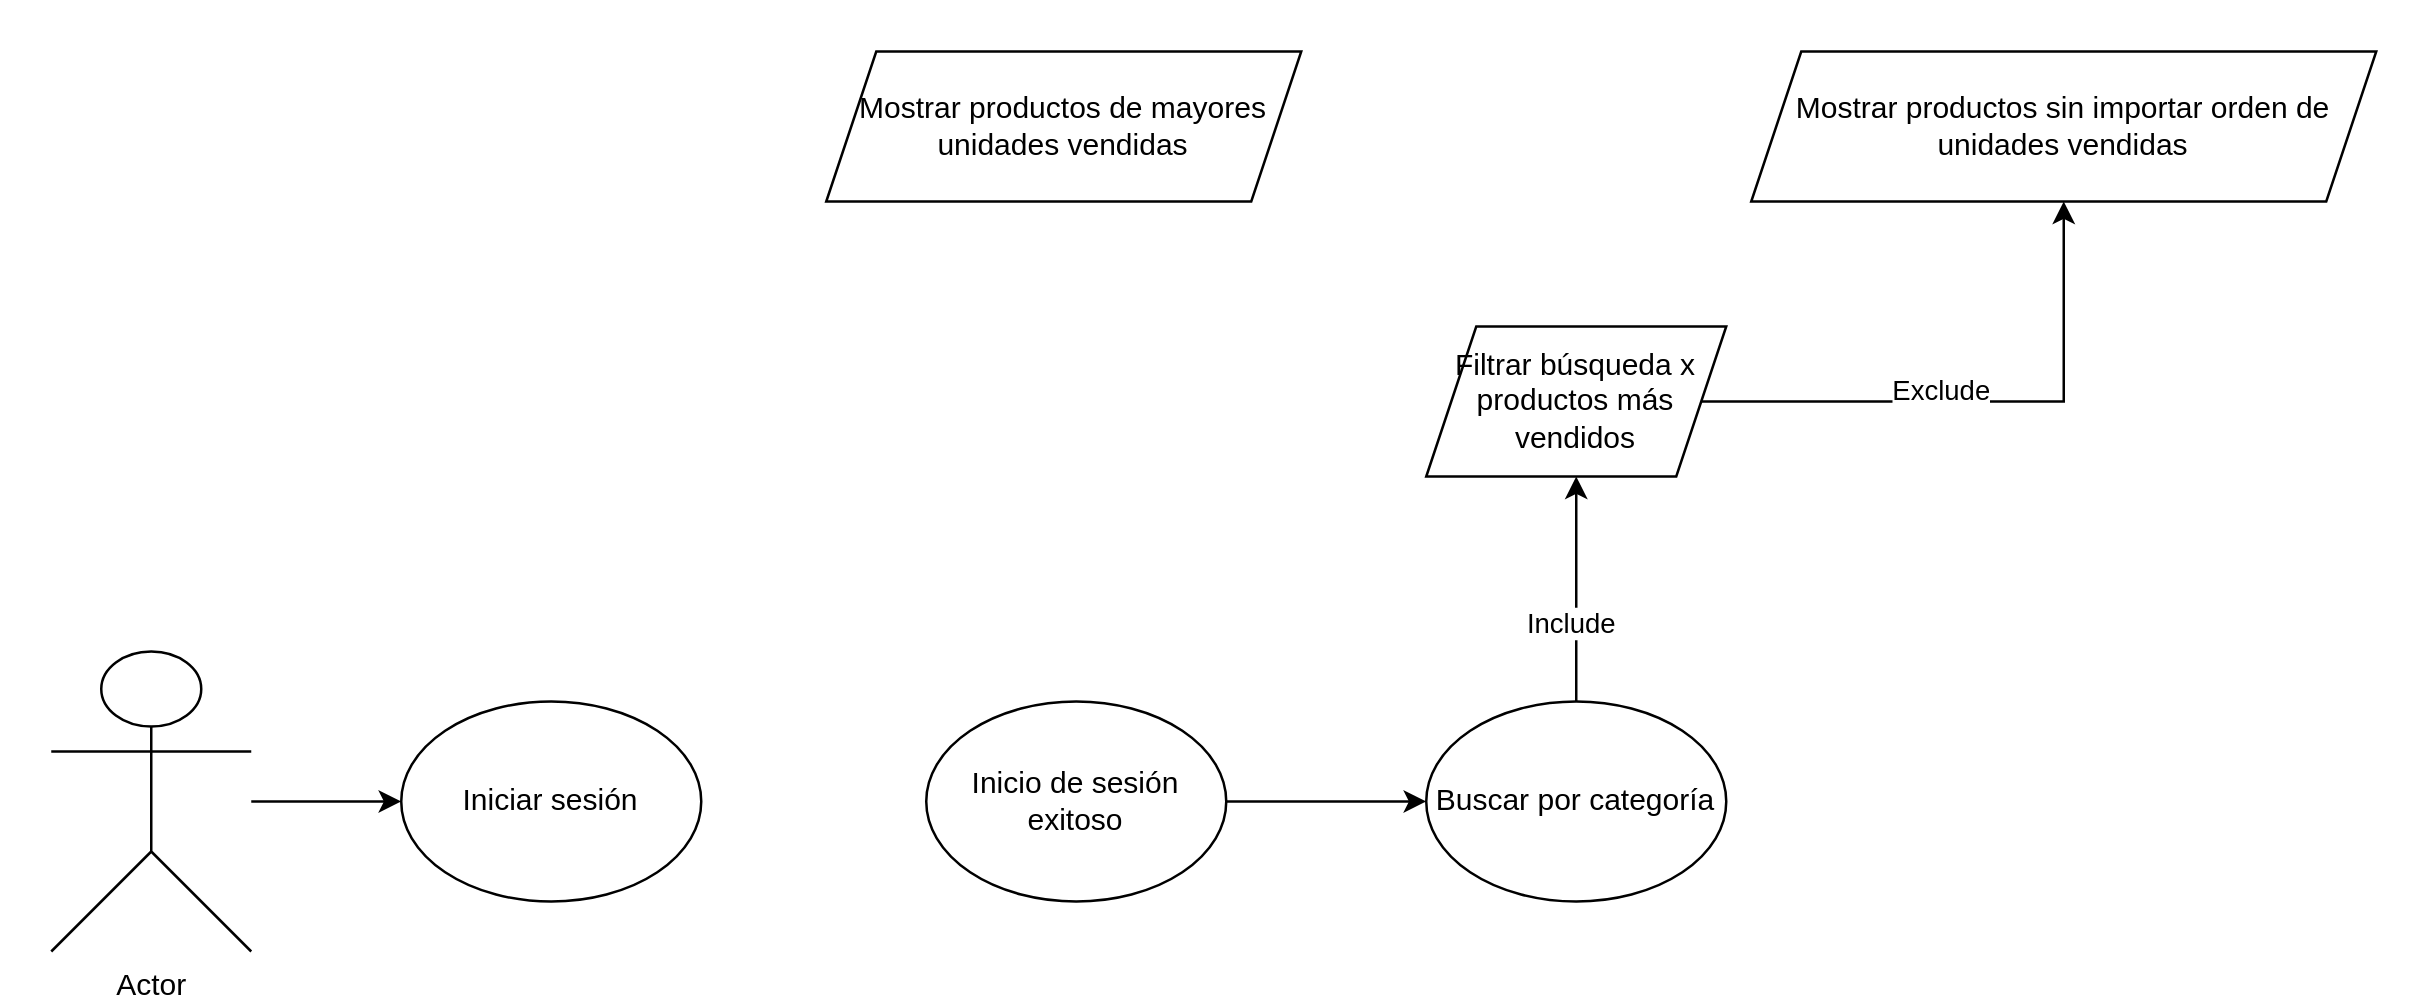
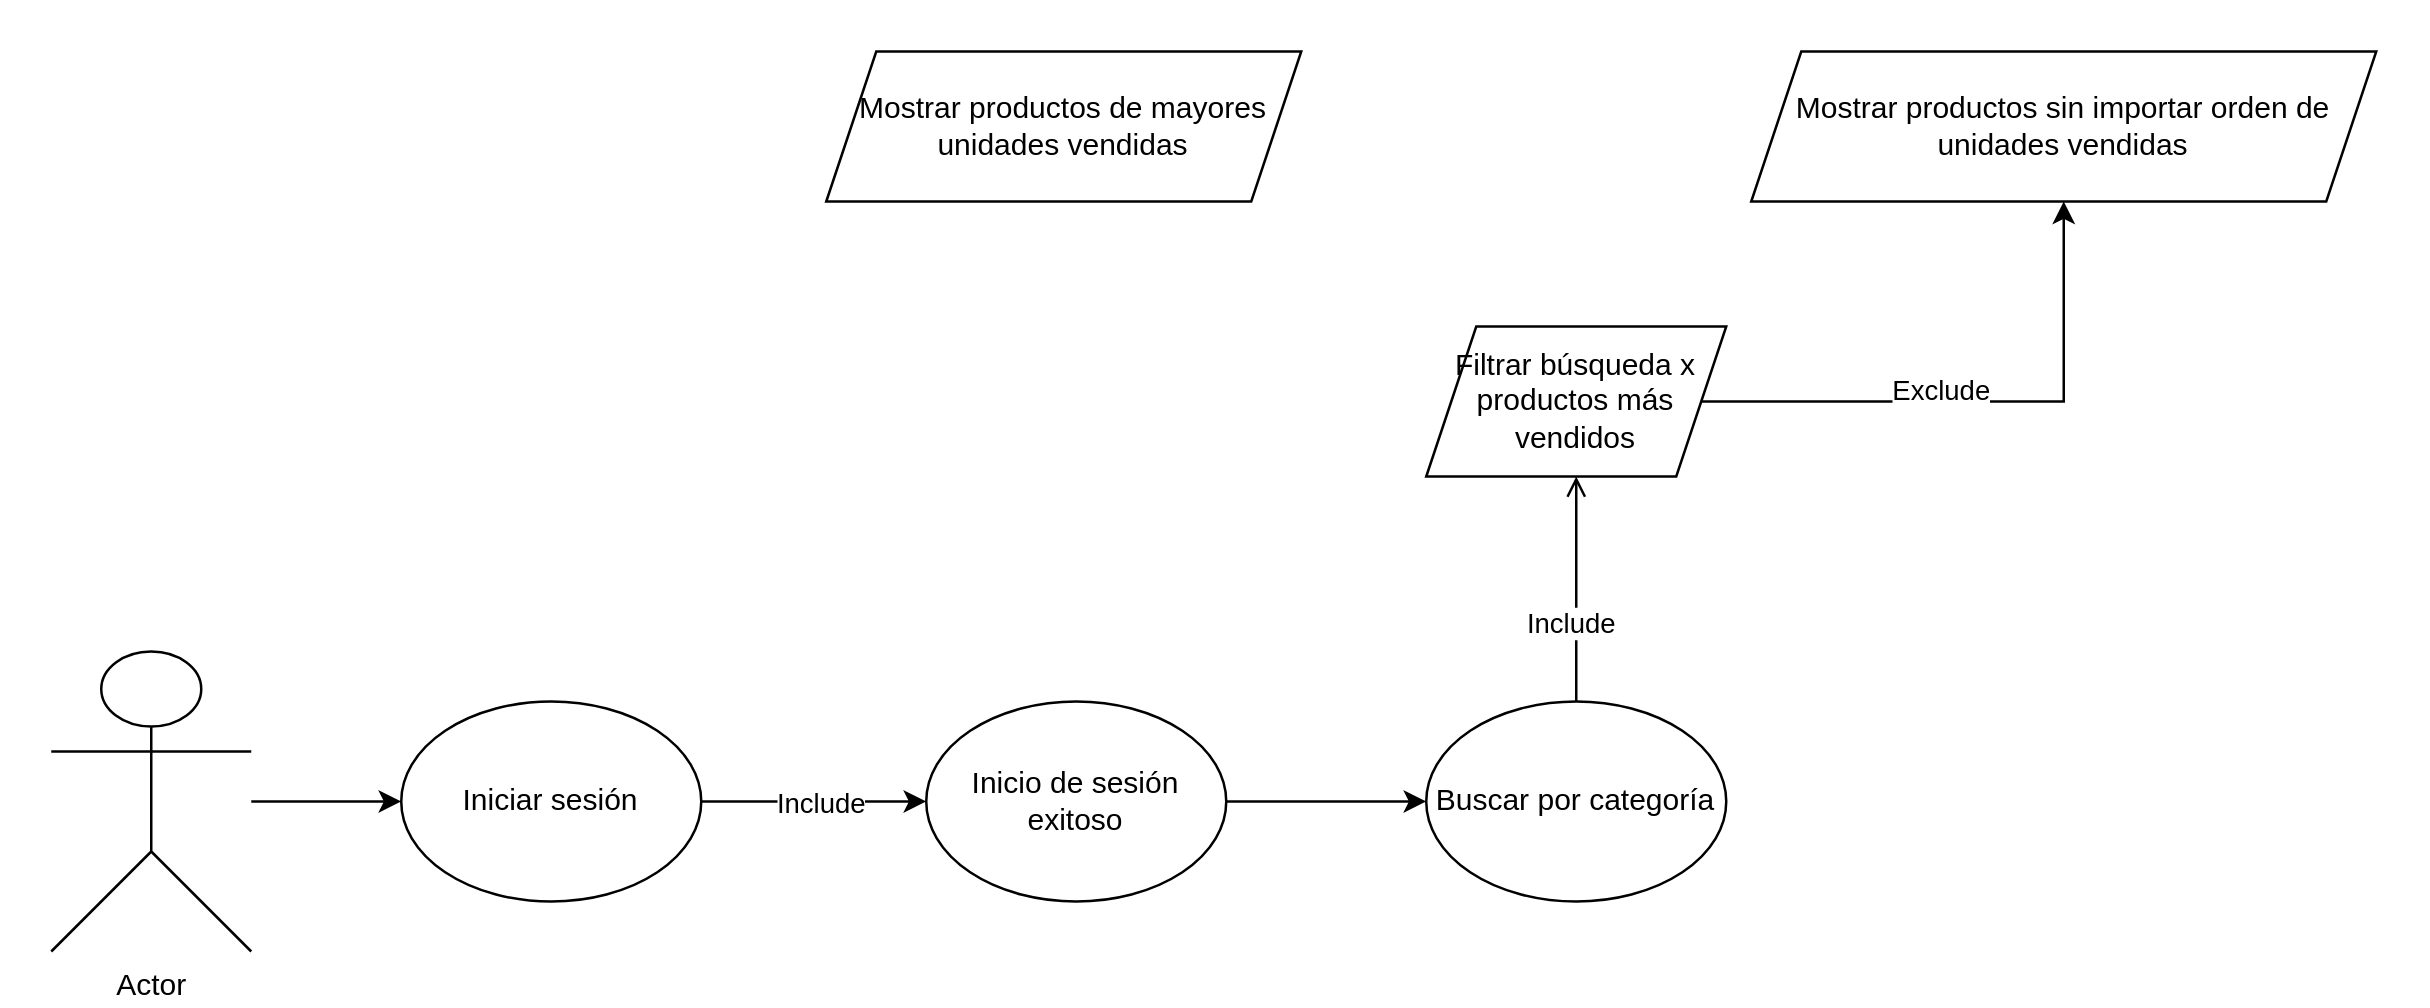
edge "Buscar por categoría" -> "Filtrar búsqueda x productos más vendidos": arrowhead classic -> open
edge "Iniciar sesión" -> "Inicio de sesión exitoso": added, label "Include"
